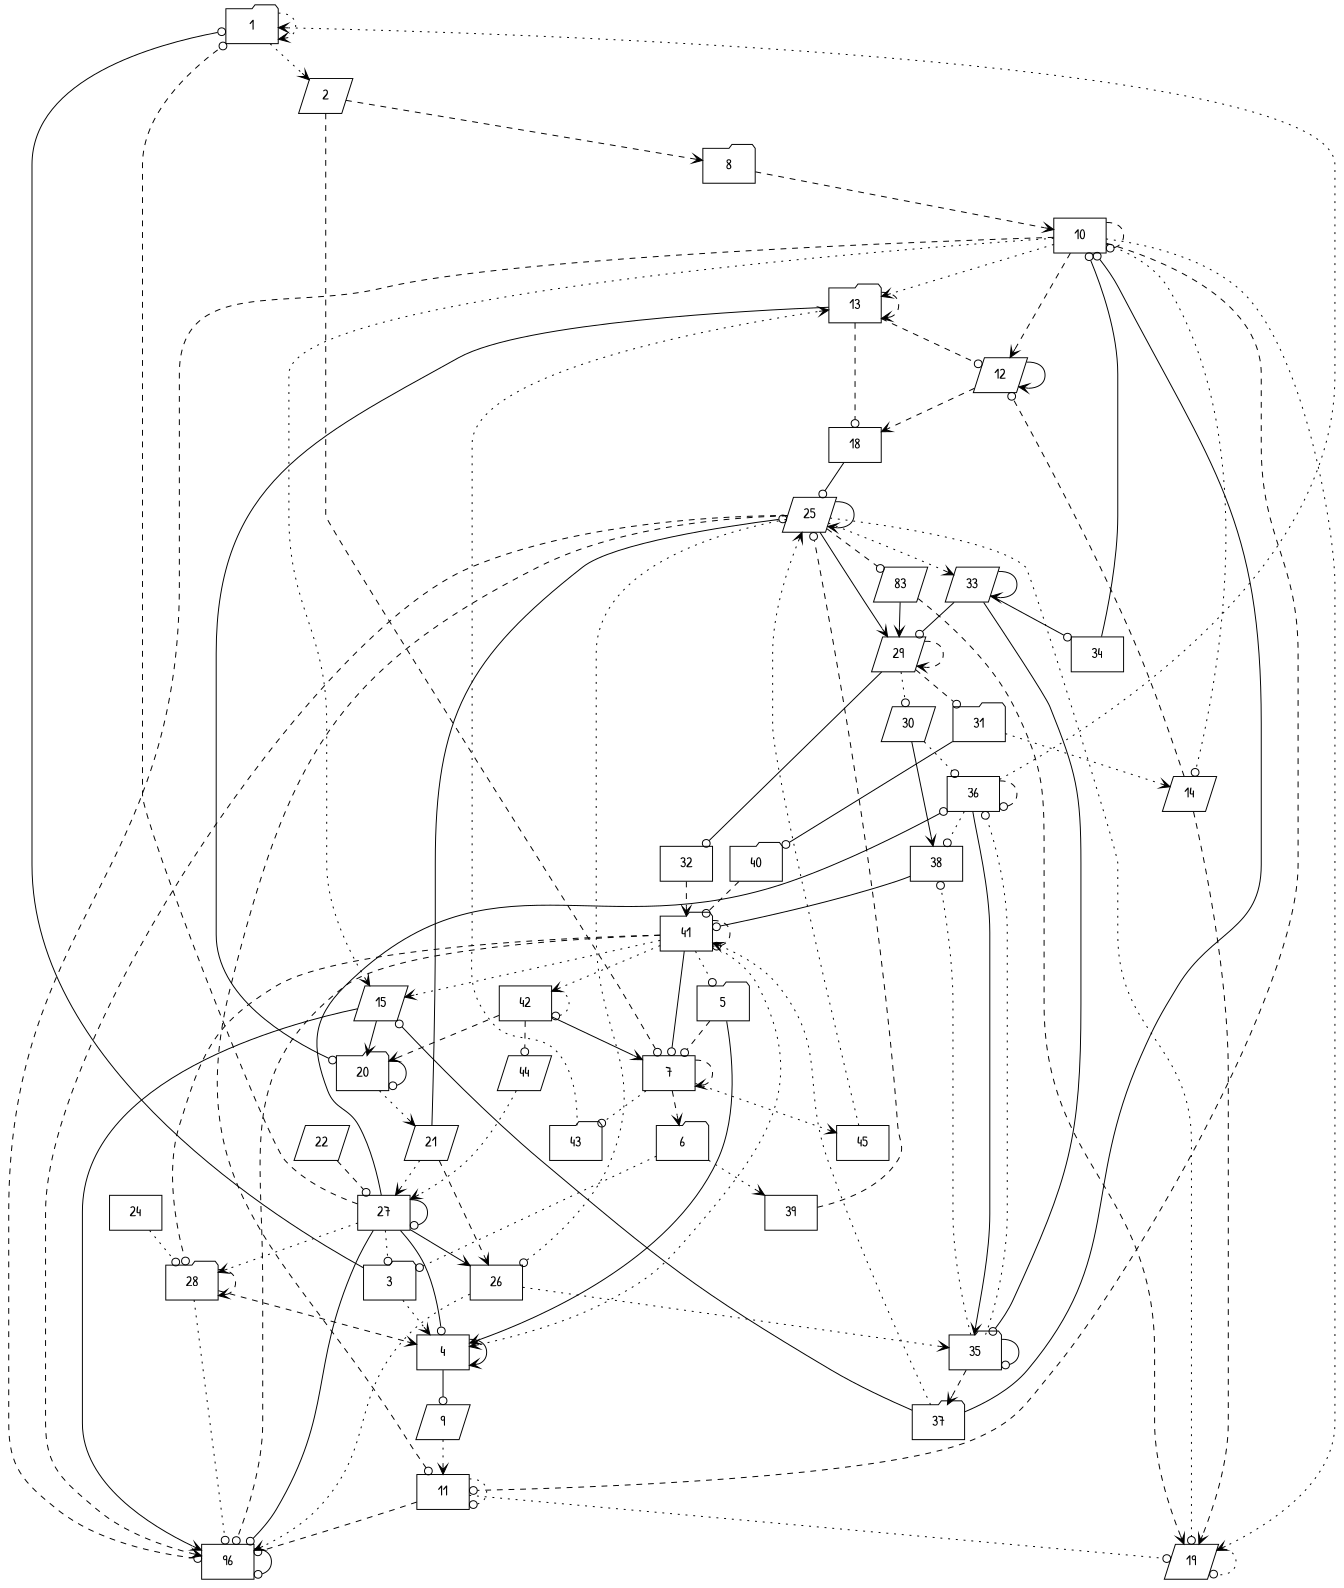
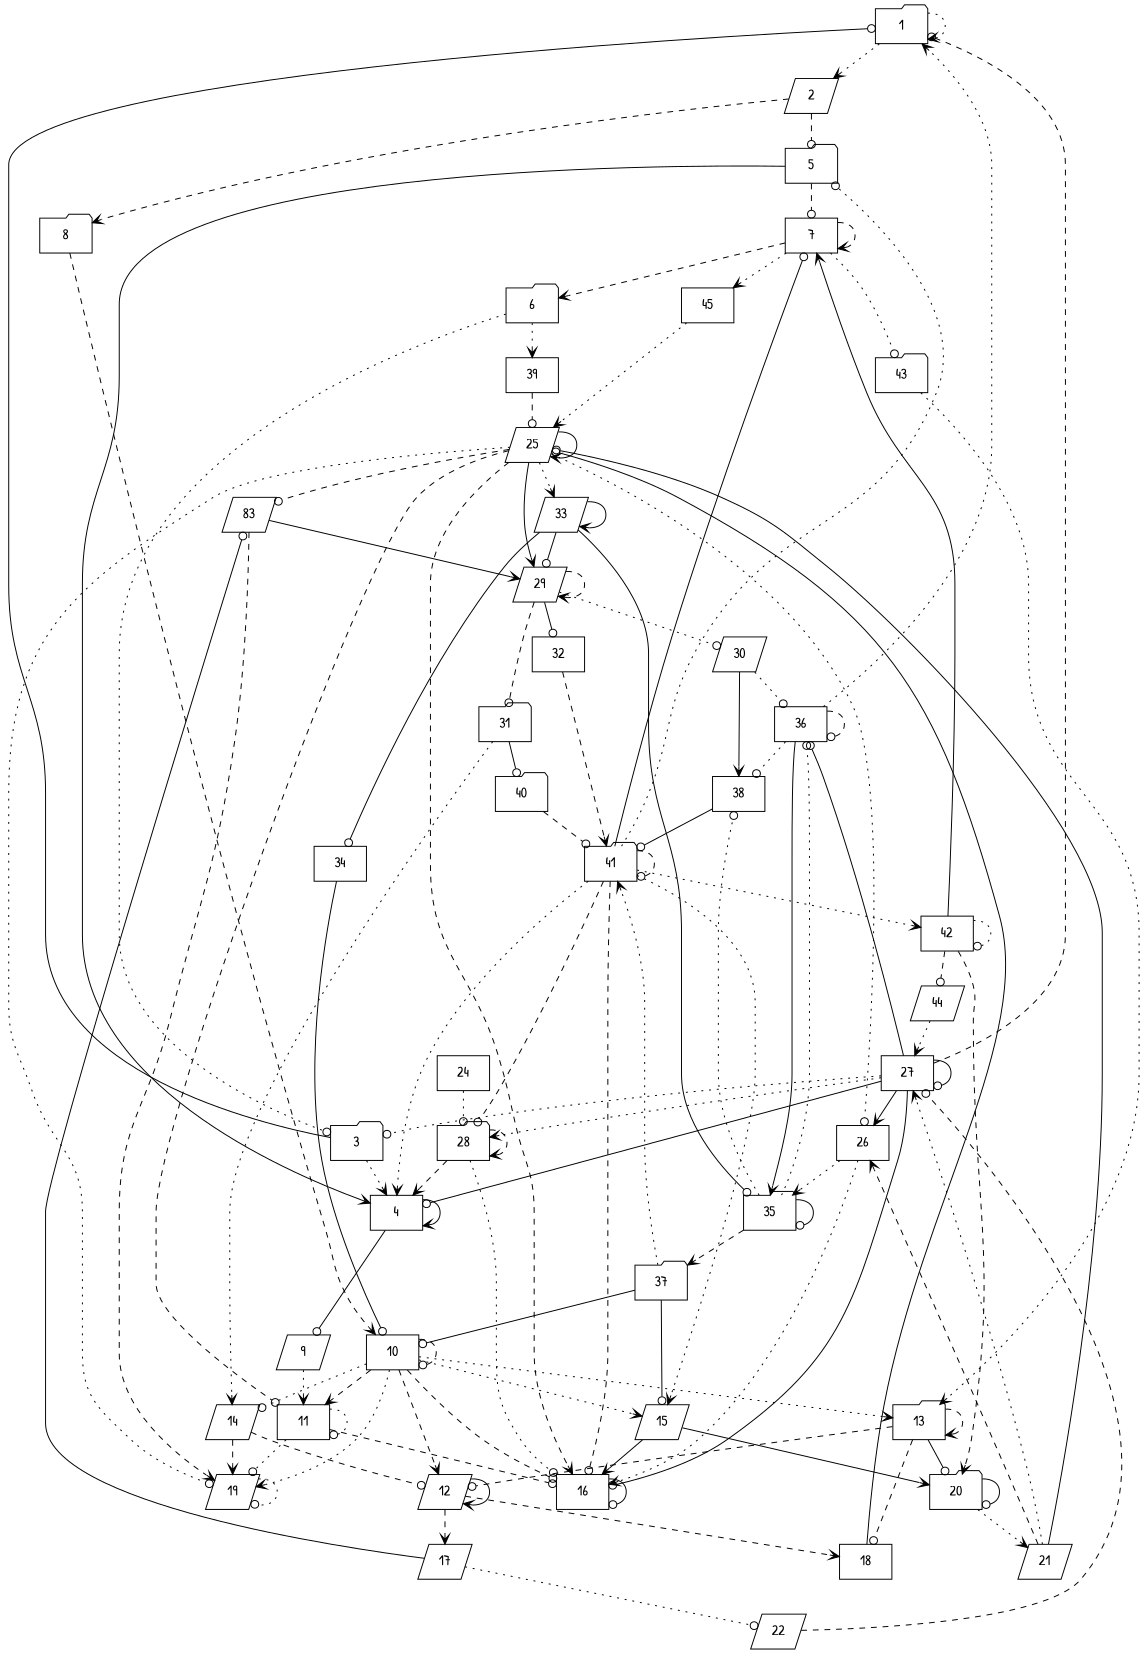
edge "2" -> "7": now "2" -> "5"
edge "10" -> "11": arrowhead odot -> vee
node "96": label "96" -> "16"
node "17": added
